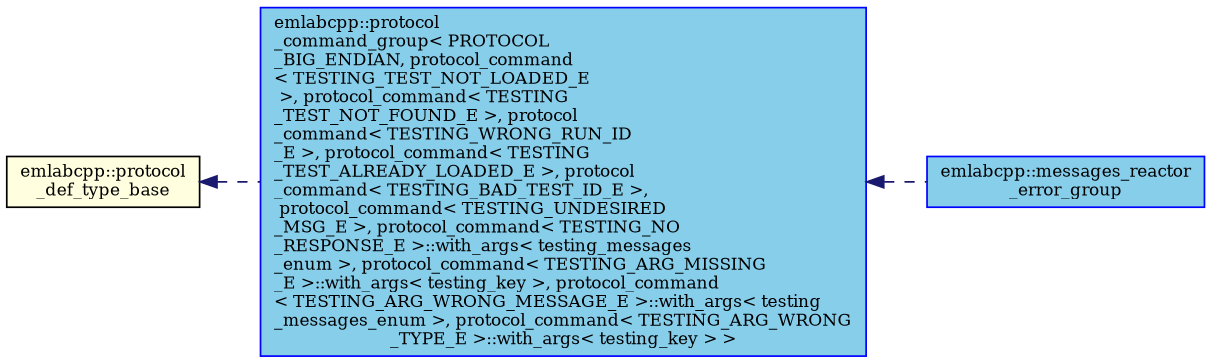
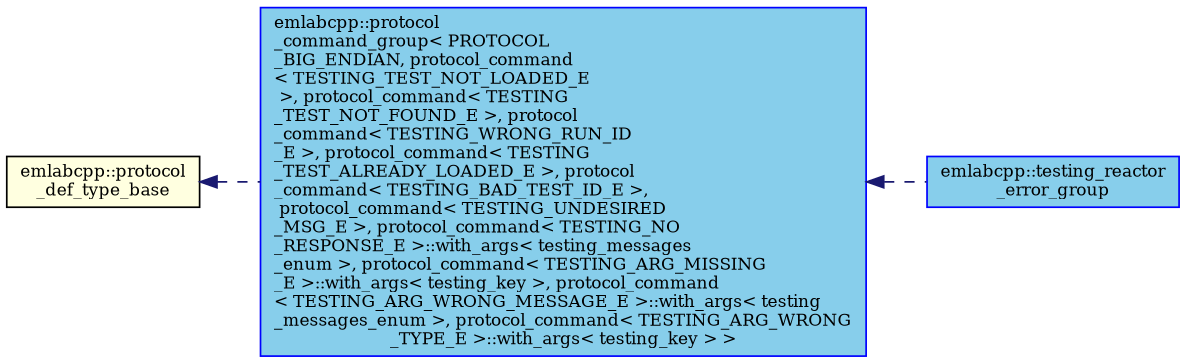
node "emlabcpp::messages_reactor _error_group": label "emlabcpp::messages_reactor _error_group" -> "emlabcpp::testing_reactor _error_group"
